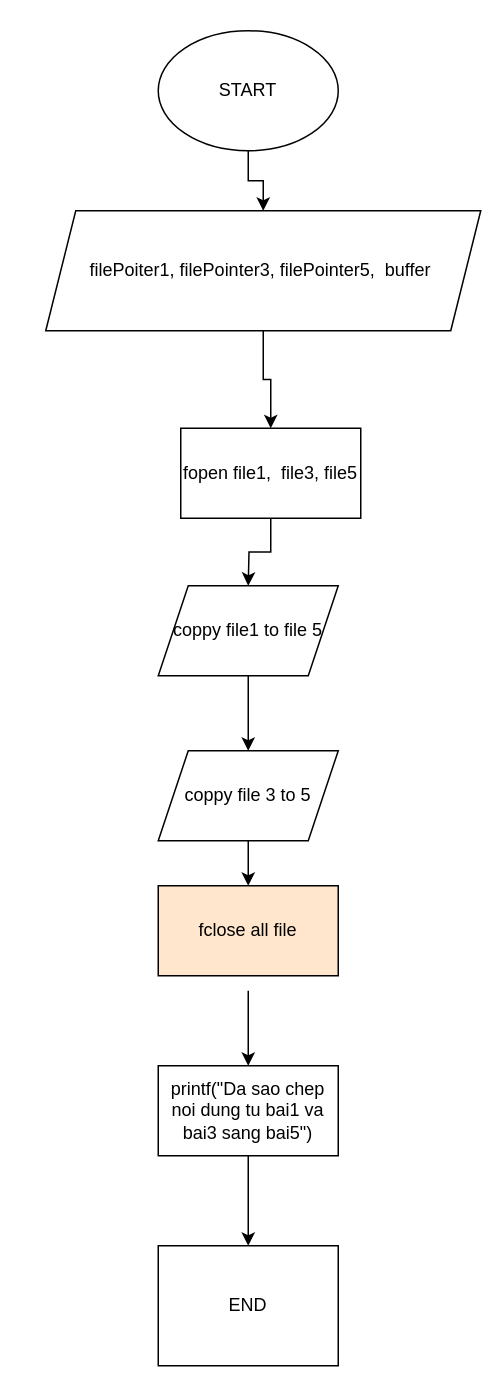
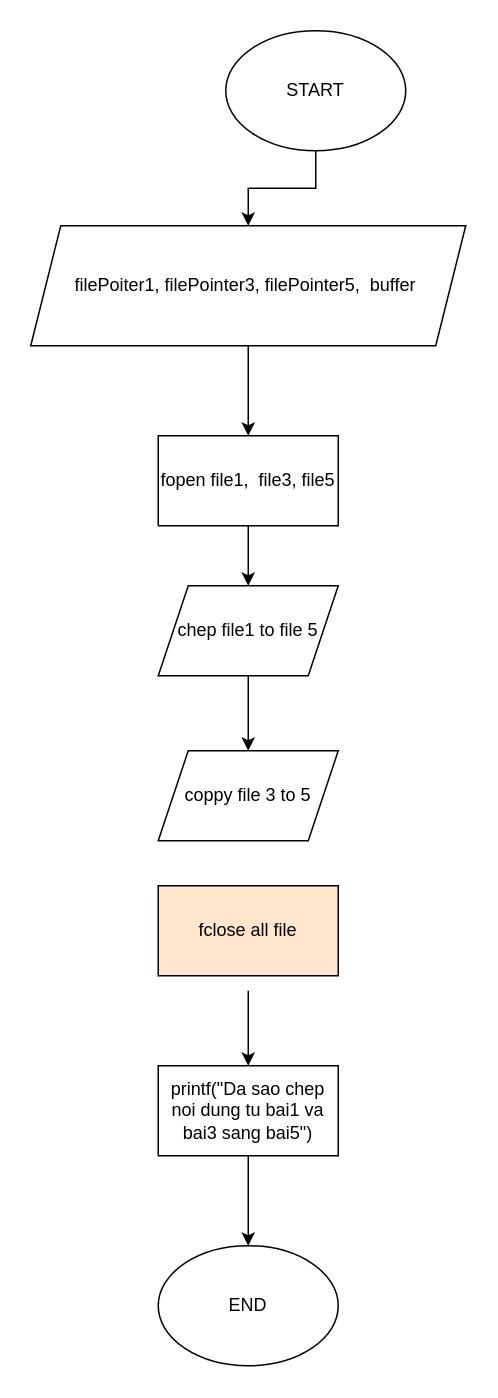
node "START": moved (248, 91) -> (316, 91)
node "filePoiter1, filePointer3, filePointer5, buffer": moved (263, 271) -> (248, 286)
node "fopen file1, file3, file5": moved (271, 473) -> (248, 481)
node "coppy file1 to file 5": label "coppy file1 to file 5" -> "chep file1 to file 5"
edge "coppy file 3 to 5" -> "fclose all file": removed
node "END": shape rectangle -> ellipse
